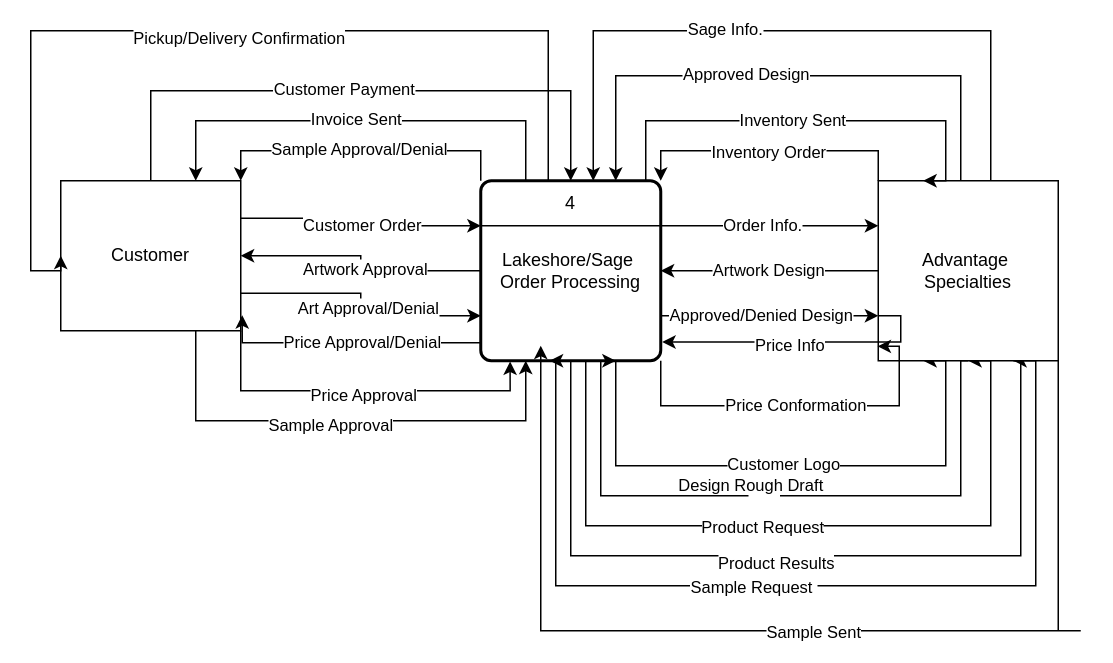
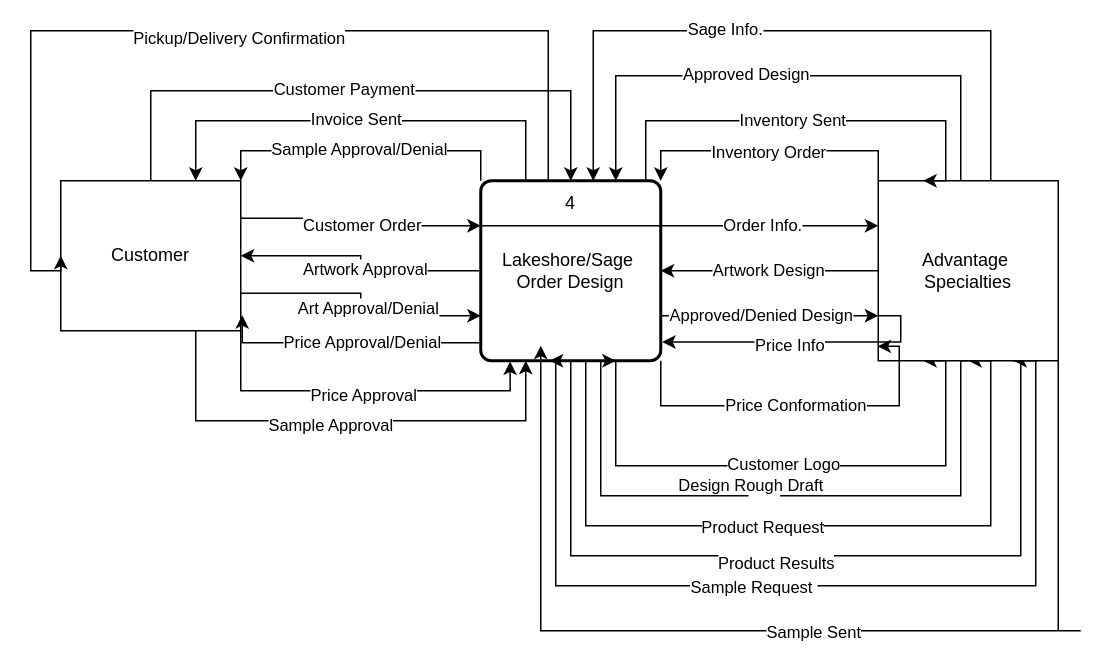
node "Lakeshore/Sage Order Processing": label "Lakeshore/Sage Order Processing" -> "Lakeshore/Sage Order Design"
